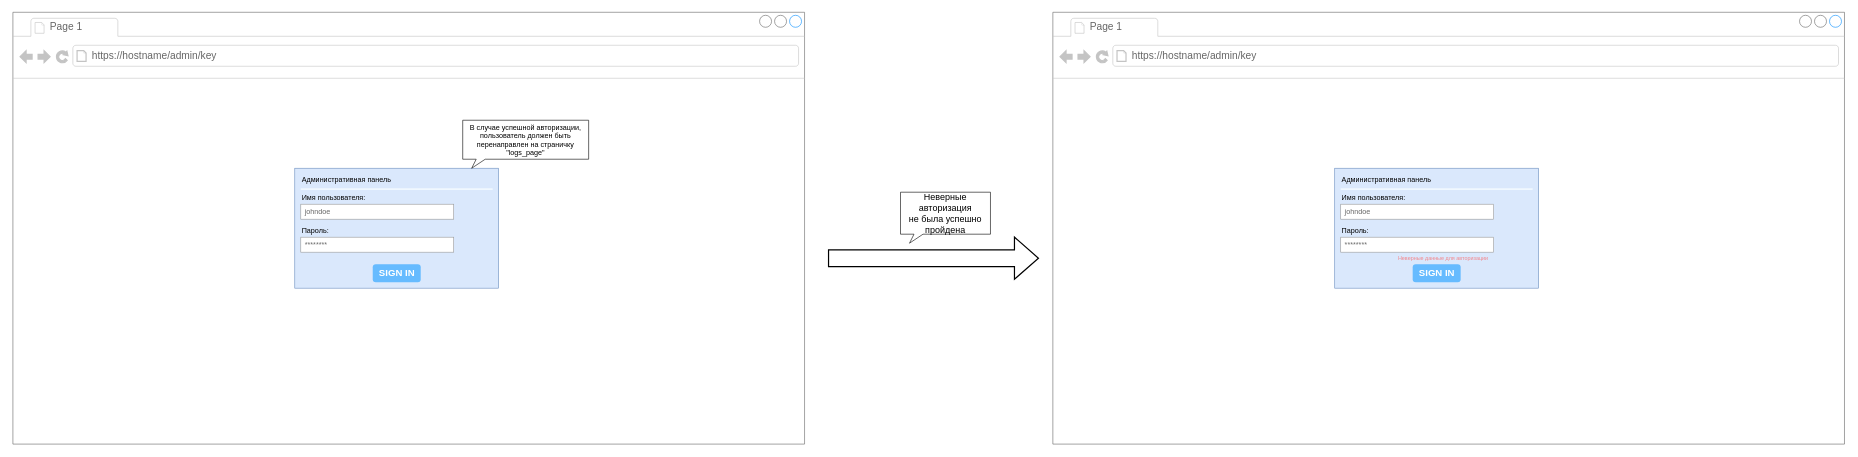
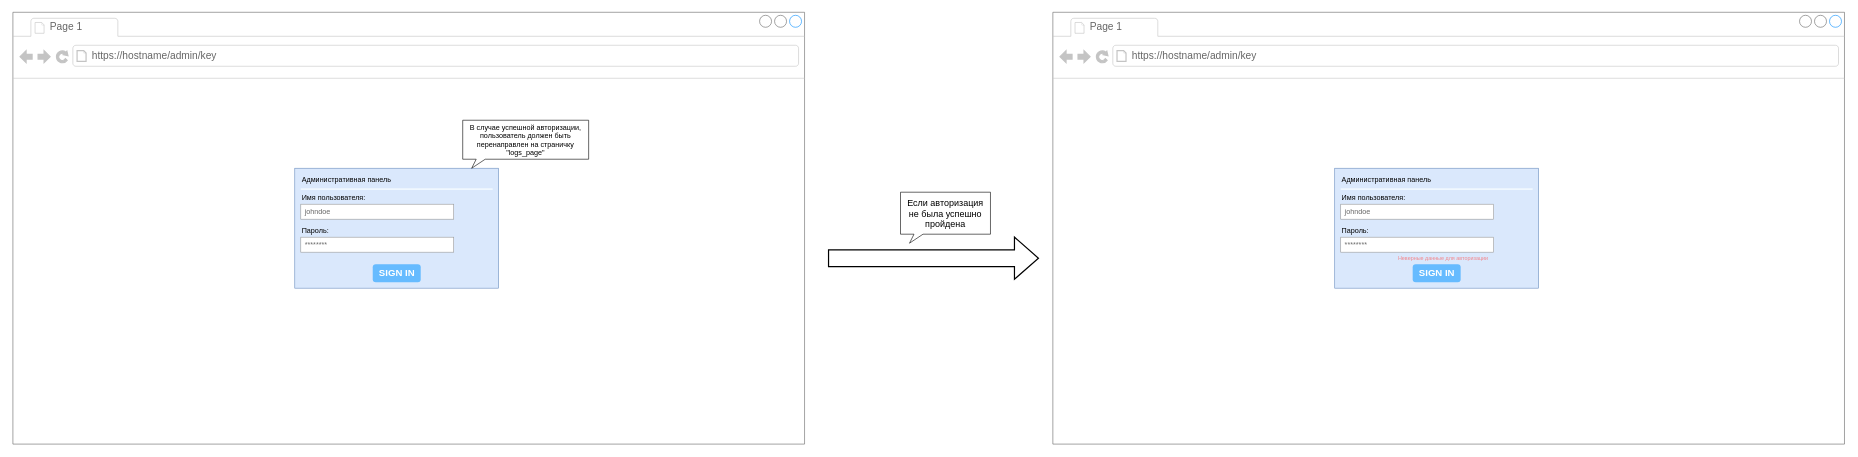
node "Неверные авторизация не была успешно пройдена": label "Неверные авторизация не была успешно пройдена" -> "Если авторизация не была успешно пройдена"
